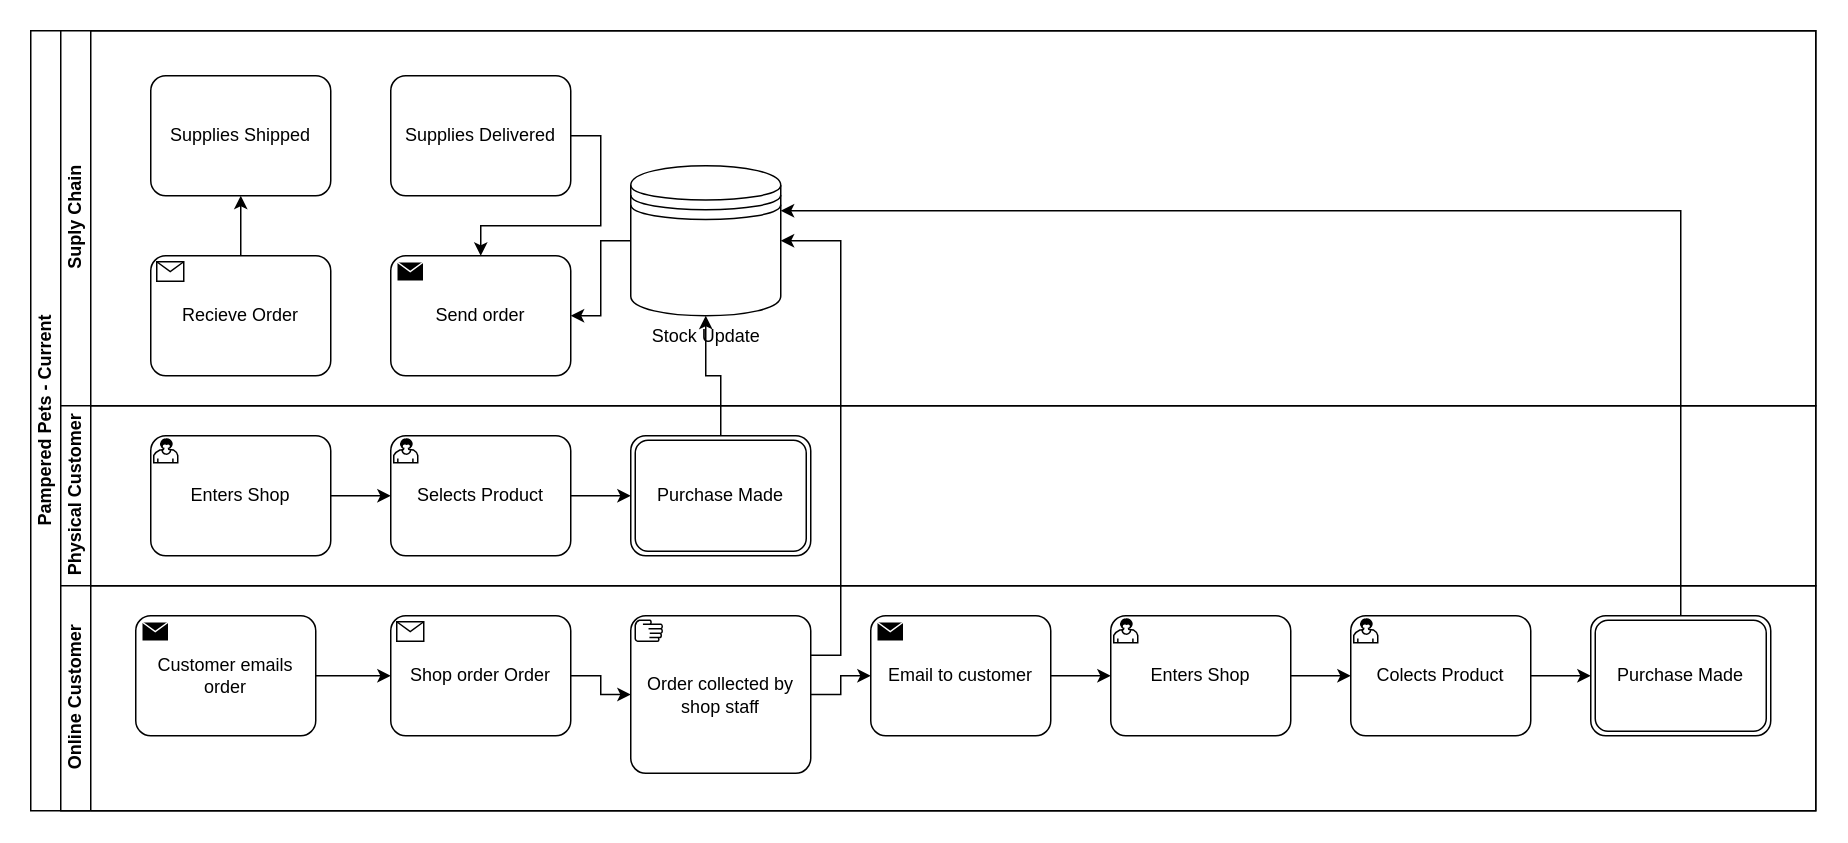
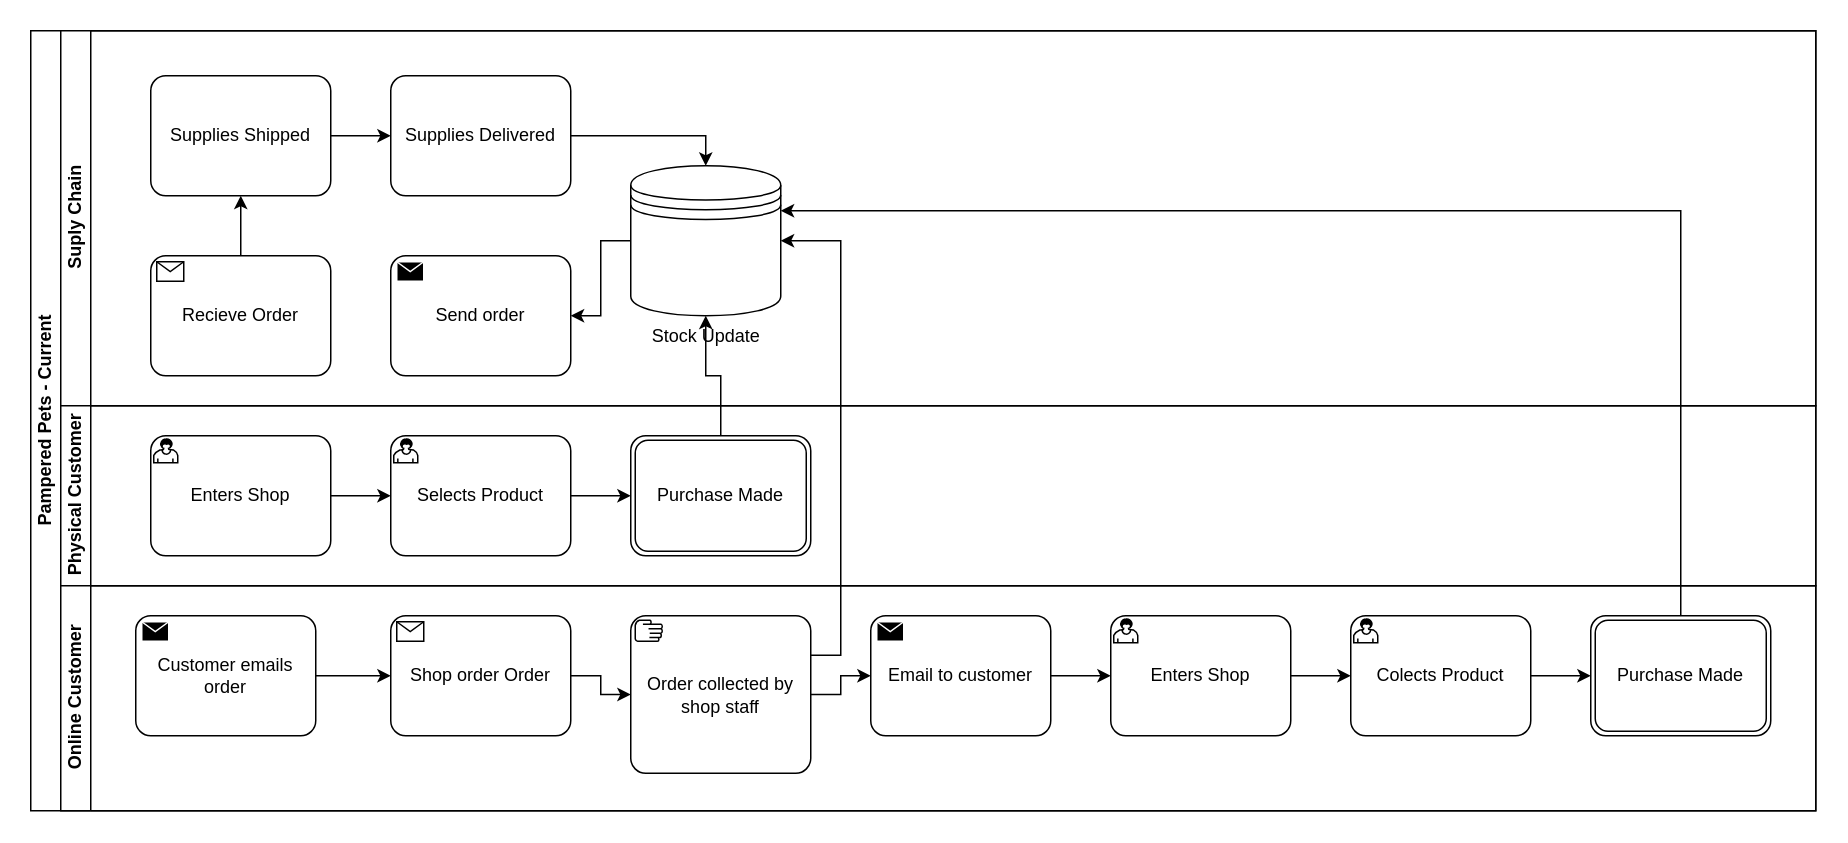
edge "Supplies Shipped" -> "Supplies Delivered": added
edge "Supplies Delivered" -> "Send order": now "Supplies Delivered" -> "Stock Update"
